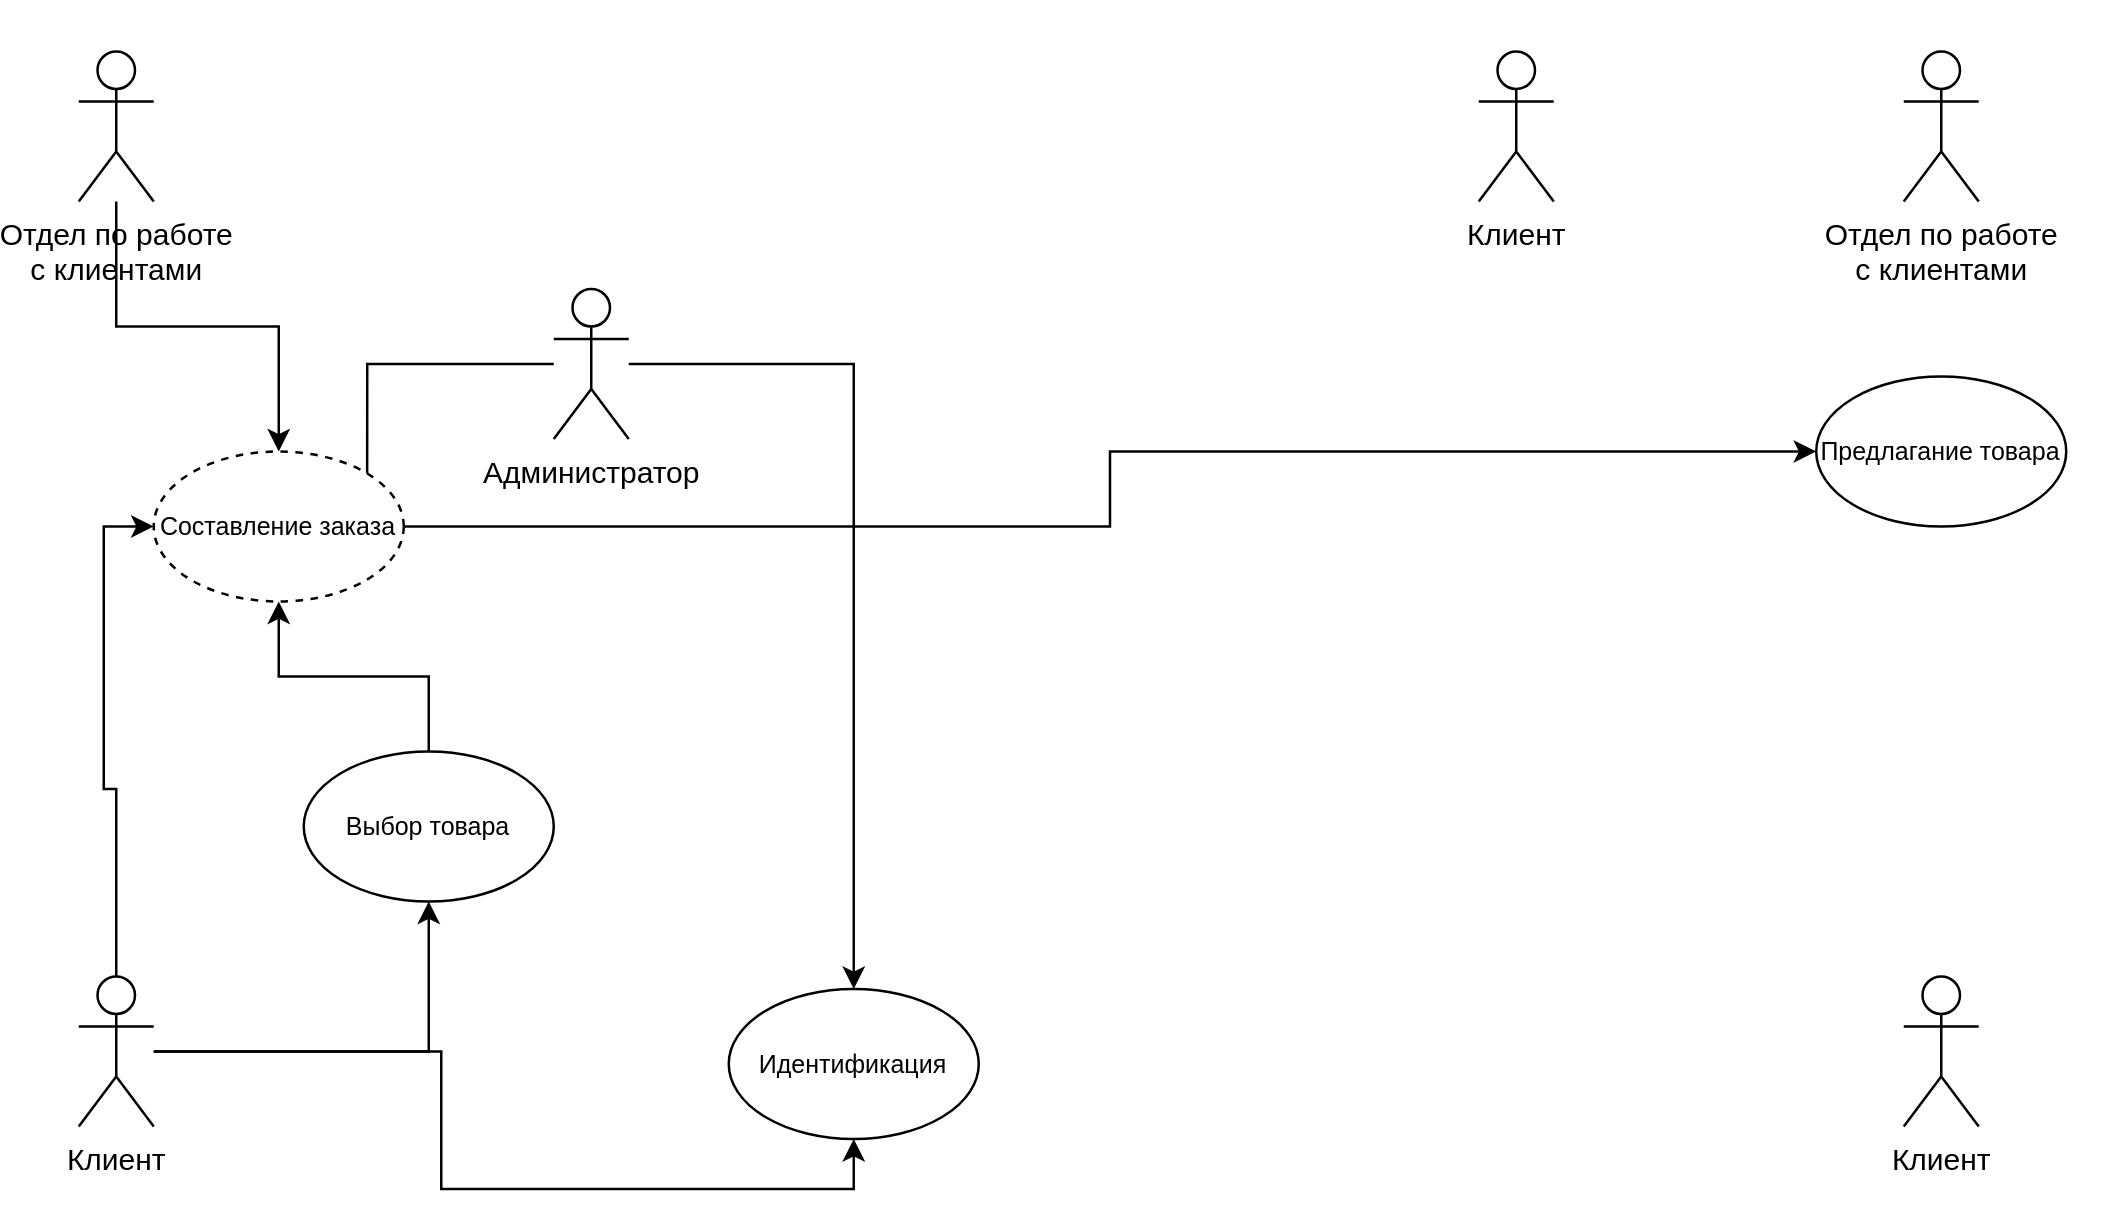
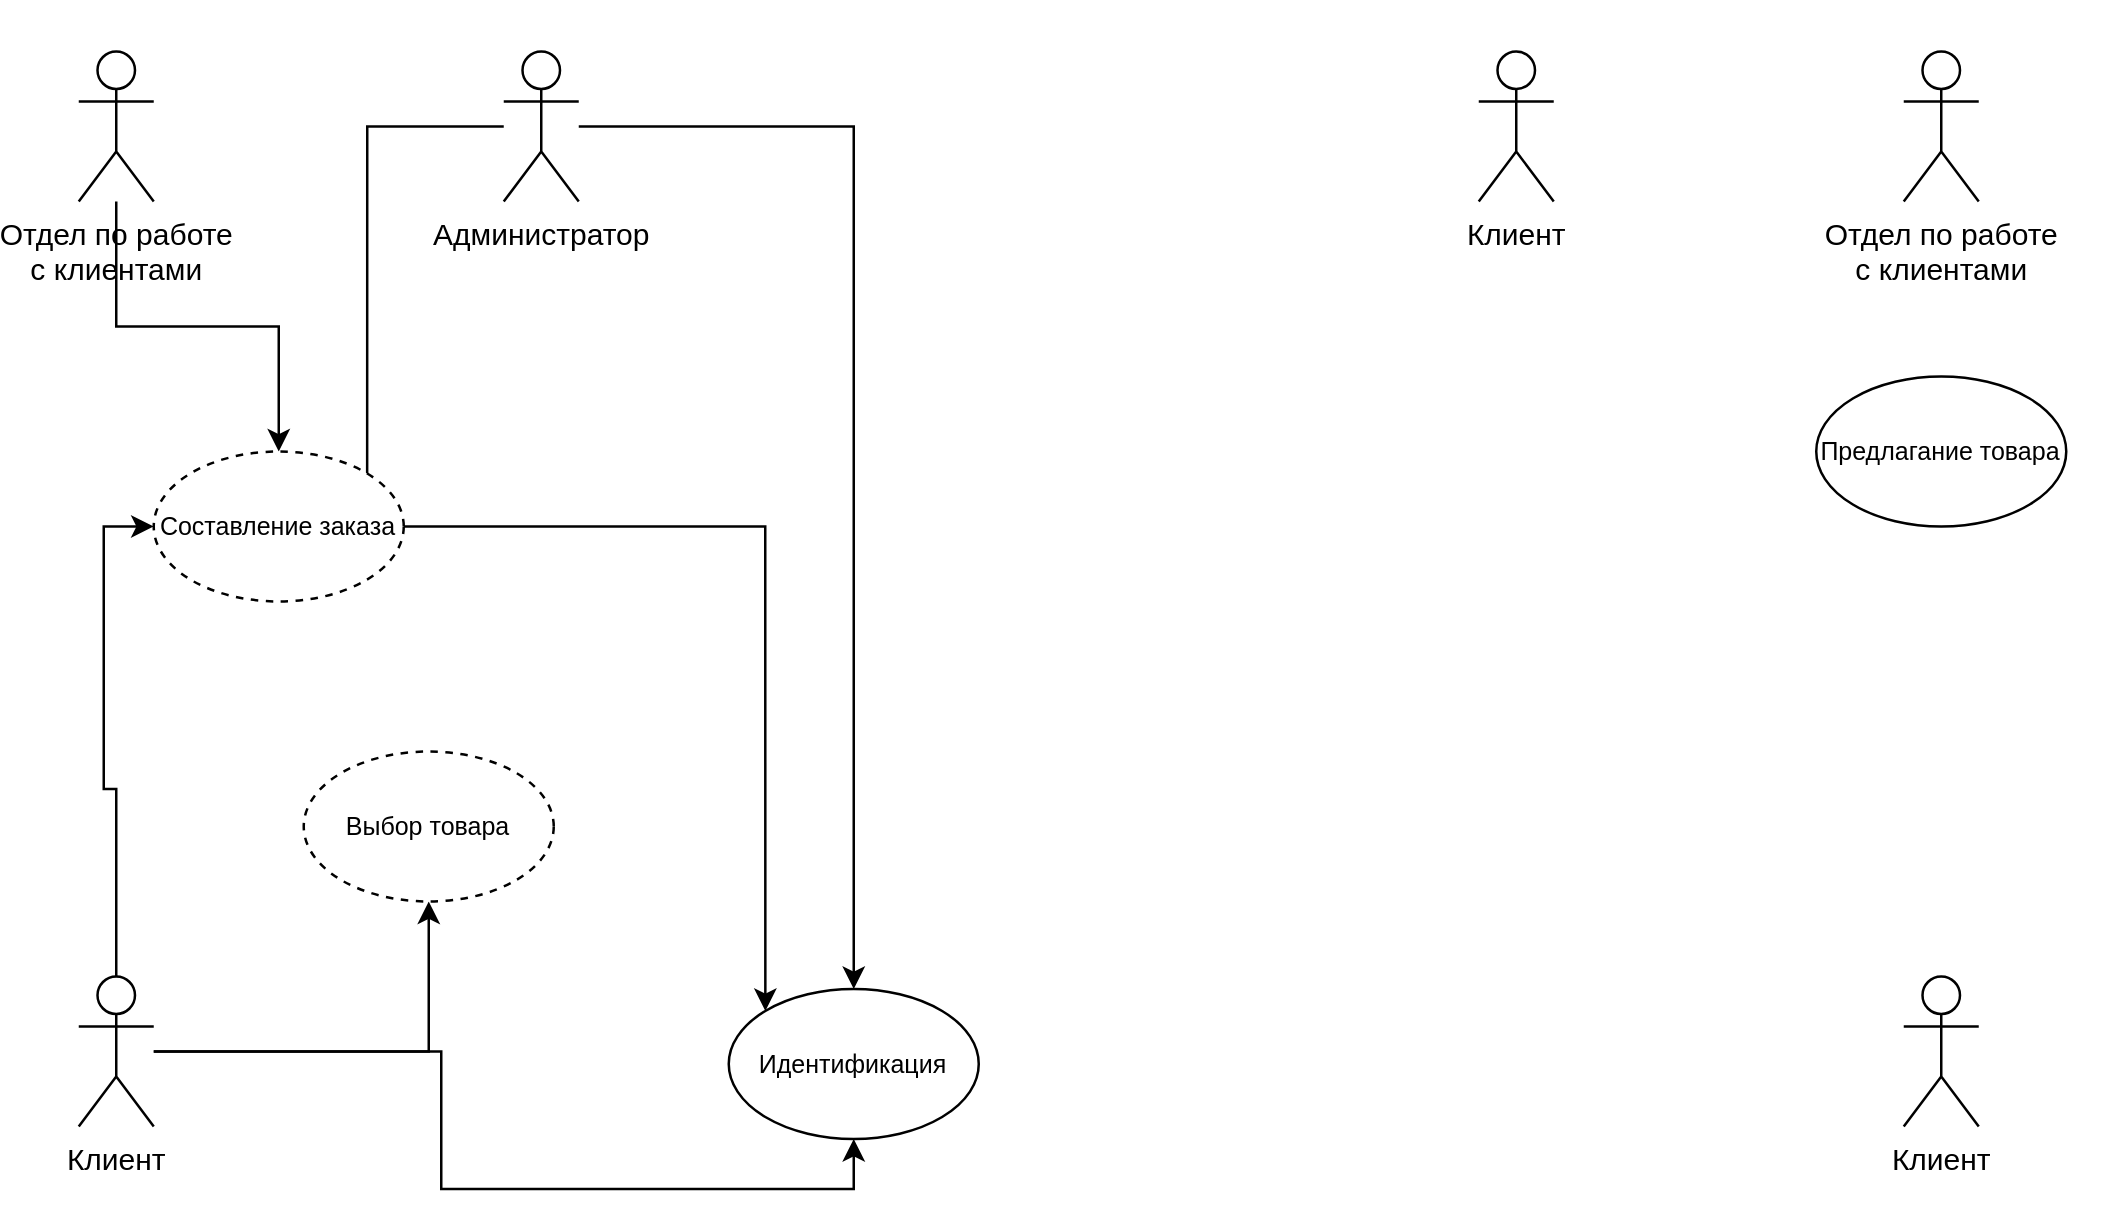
node "Администратор": moved (591, 364) -> (541, 126)
edge "Составление заказа" -> "Предлагание товара": now "Составление заказа" -> "Идентификация"
edge "Выбор товара" -> "Составление заказа": removed
node "Выбор товара": style solid -> dashed
